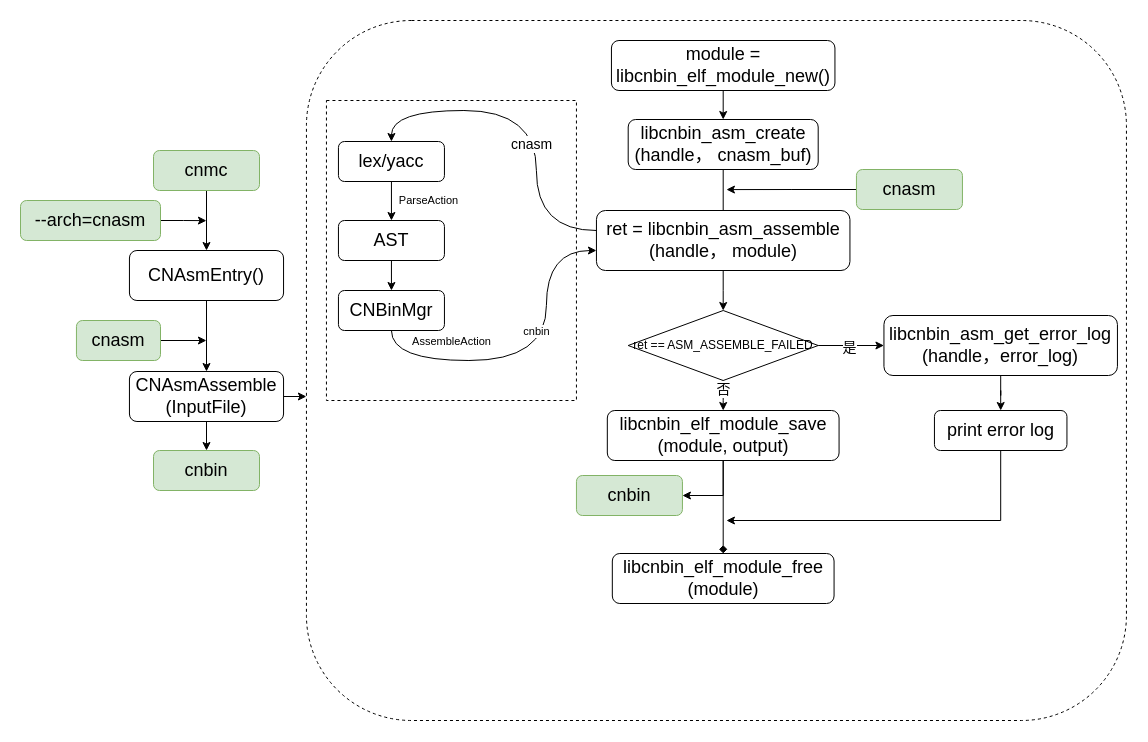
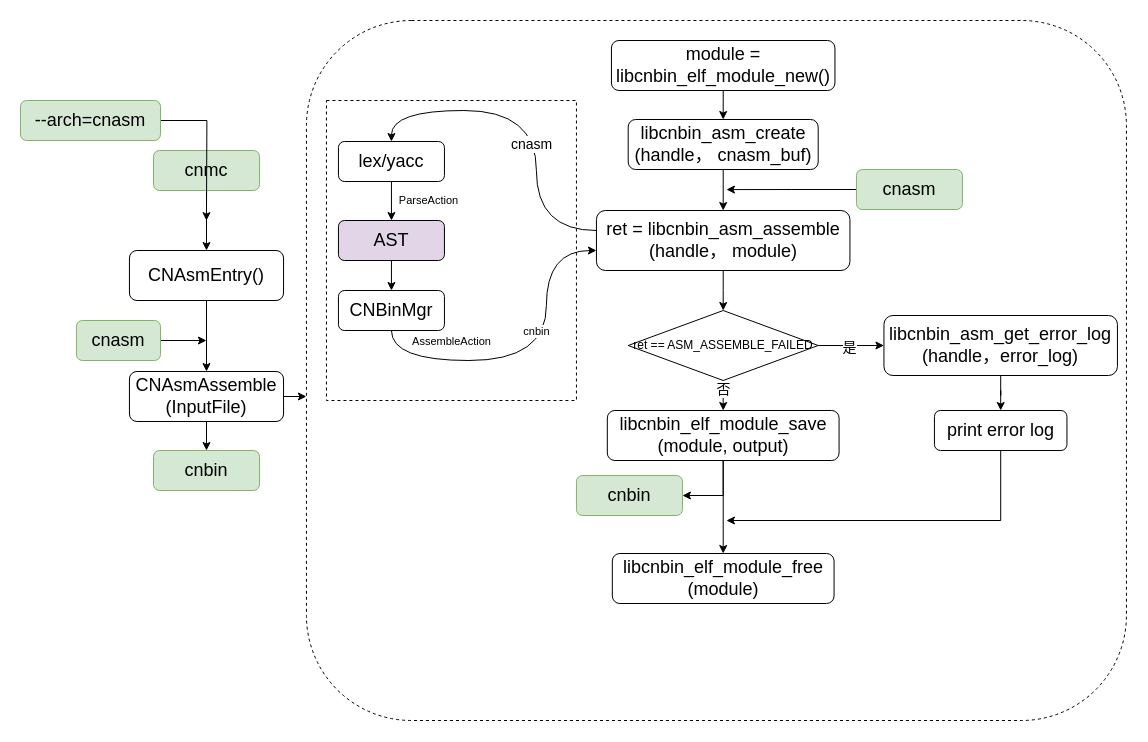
edge "libcnbin_asm_create (handle， cnasm_buf)" -- "ret = libcnbin_asm_assemble (handle， module)": arrowhead none -> classic
node "--arch=cnasm": moved (91, 221) -> (91, 121)
node "AST": fillcolor #ffffff -> #e1d5e7
edge "libcnbin_elf_module_save (module, output)" -> "libcnbin_elf_module_free (module)": arrowhead diamond -> classic
